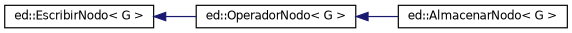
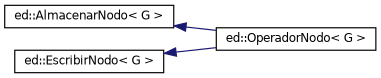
edge "ed::AlmacenarNodo< G >" -> "ed::OperadorNodo< G >": reversed
